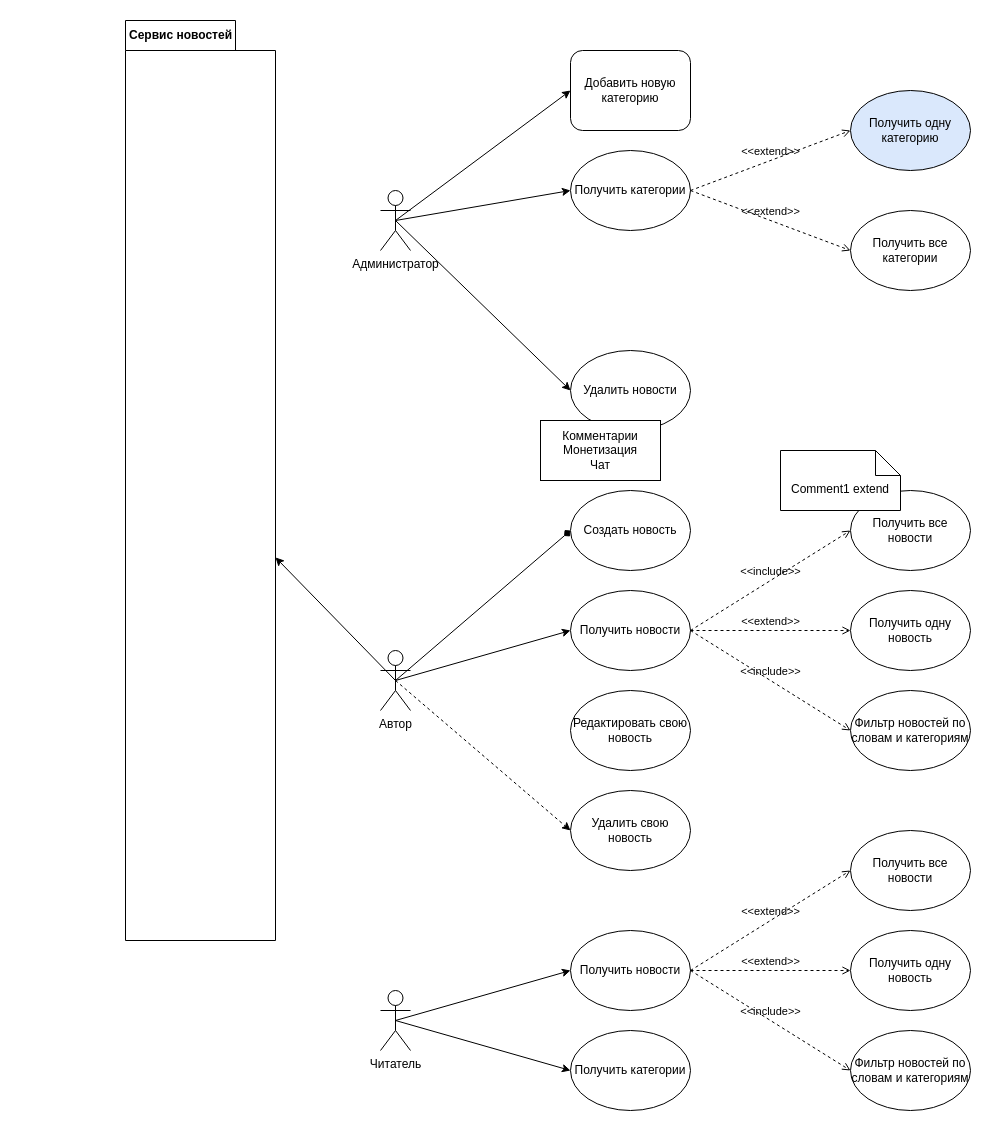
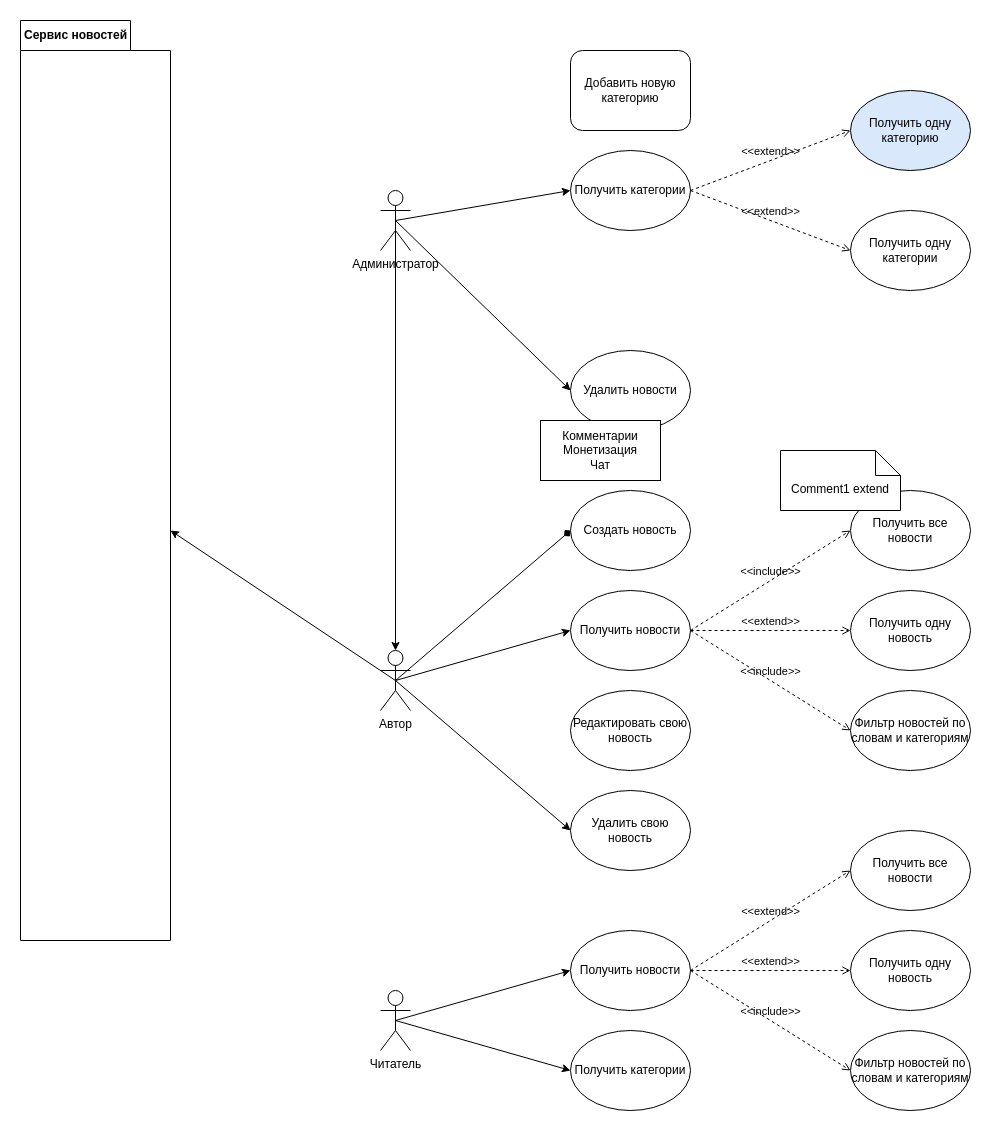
edge "Администратор" -> "Добавить новую категорию": now "Администратор" -> "Автор"
node "Получить все категории": label "Получить все категории" -> "Получить одну категории"
node "Сервис новостей": moved (201, 481) -> (96, 481)
edge "Автор" -> "Удалить свою новость": style dashed -> solid
